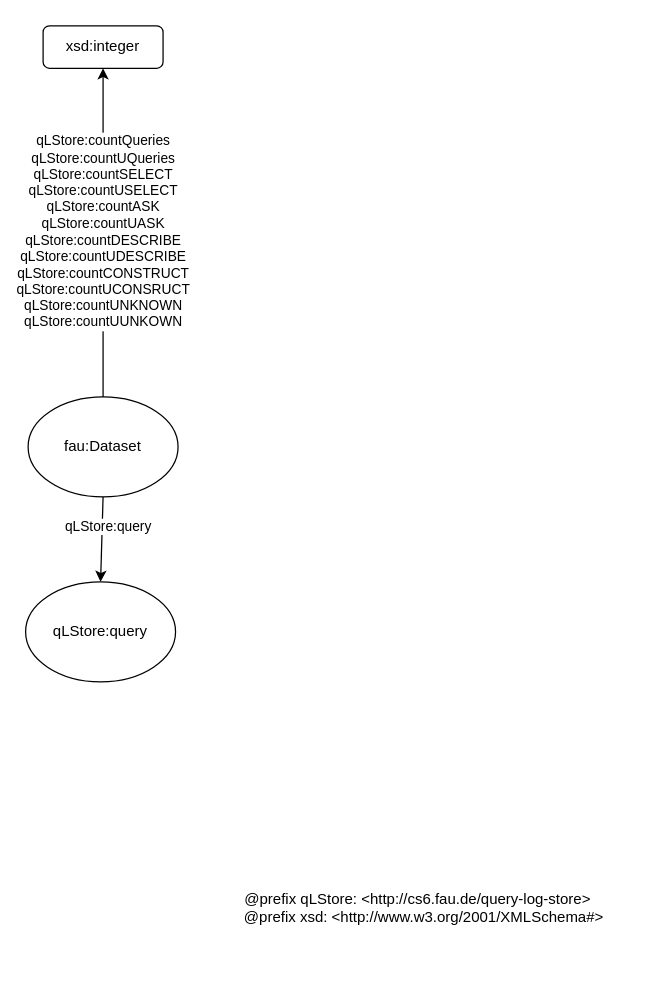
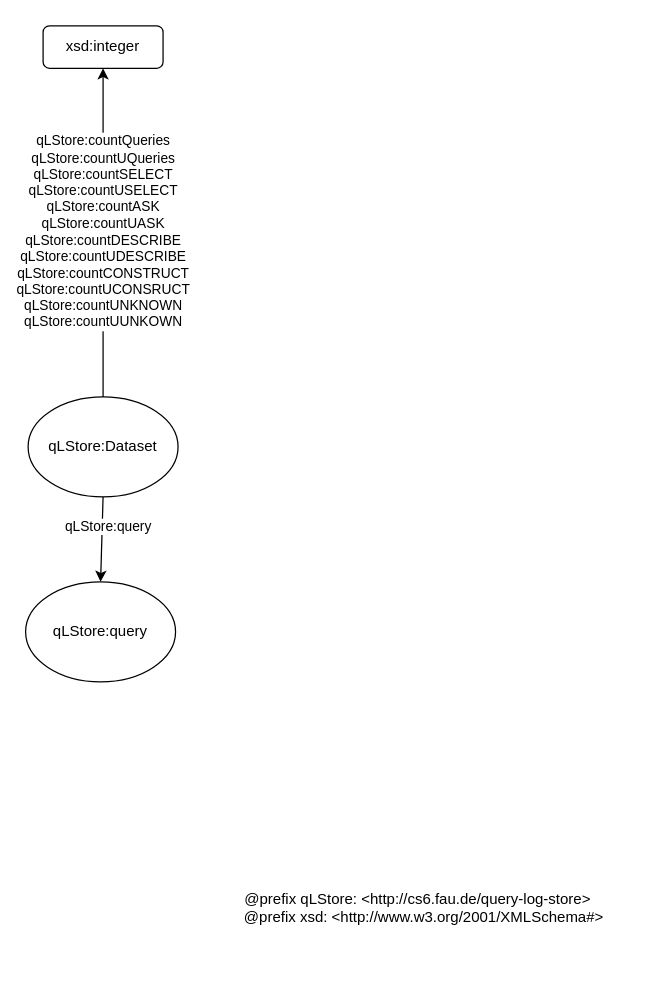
node "fau:Dataset": label "fau:Dataset" -> "qLStore:Dataset"
